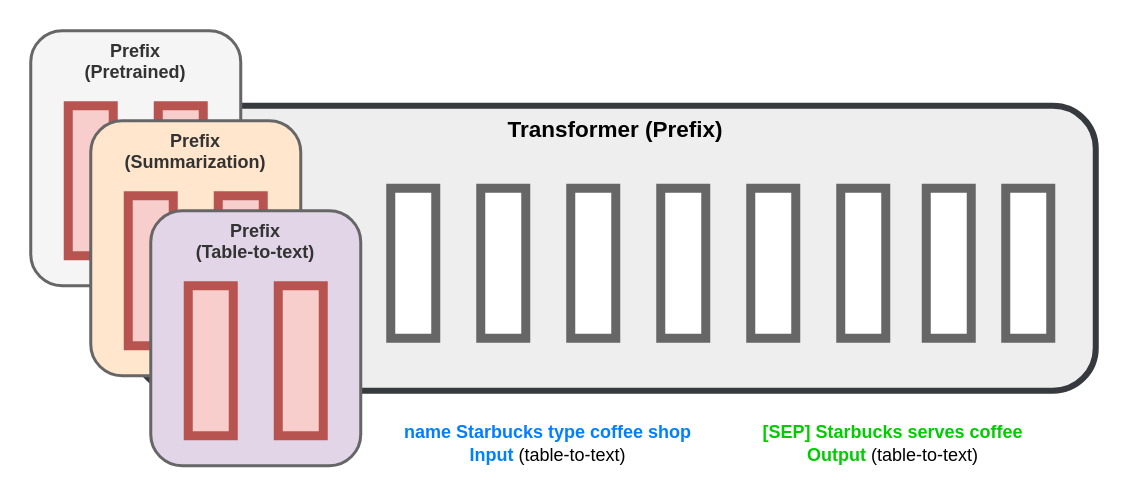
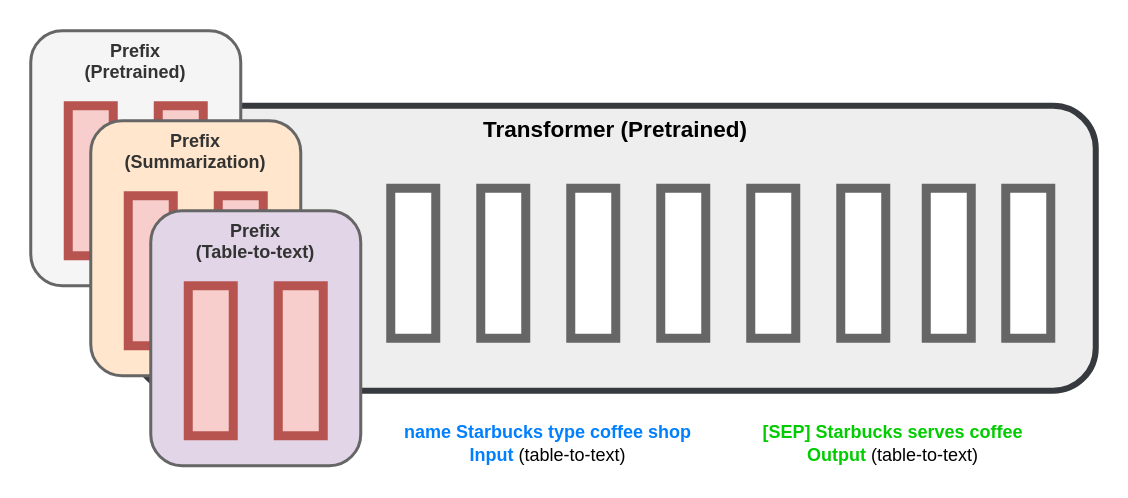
node "Transformer (Prefix)": label "Transformer (Prefix)" -> "Transformer (Pretrained)"
